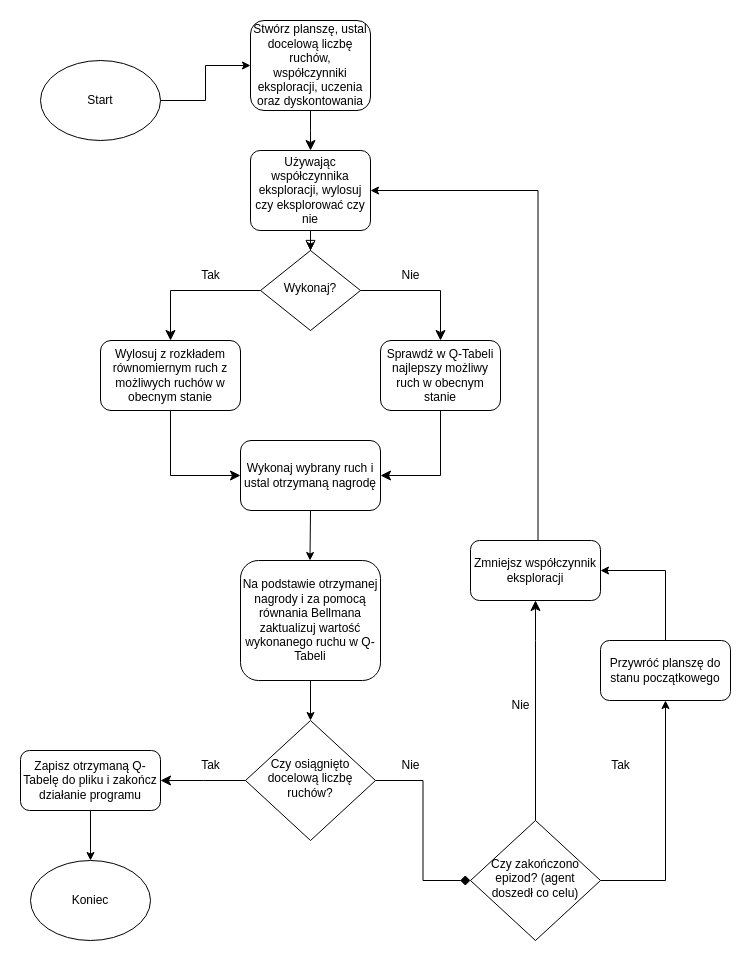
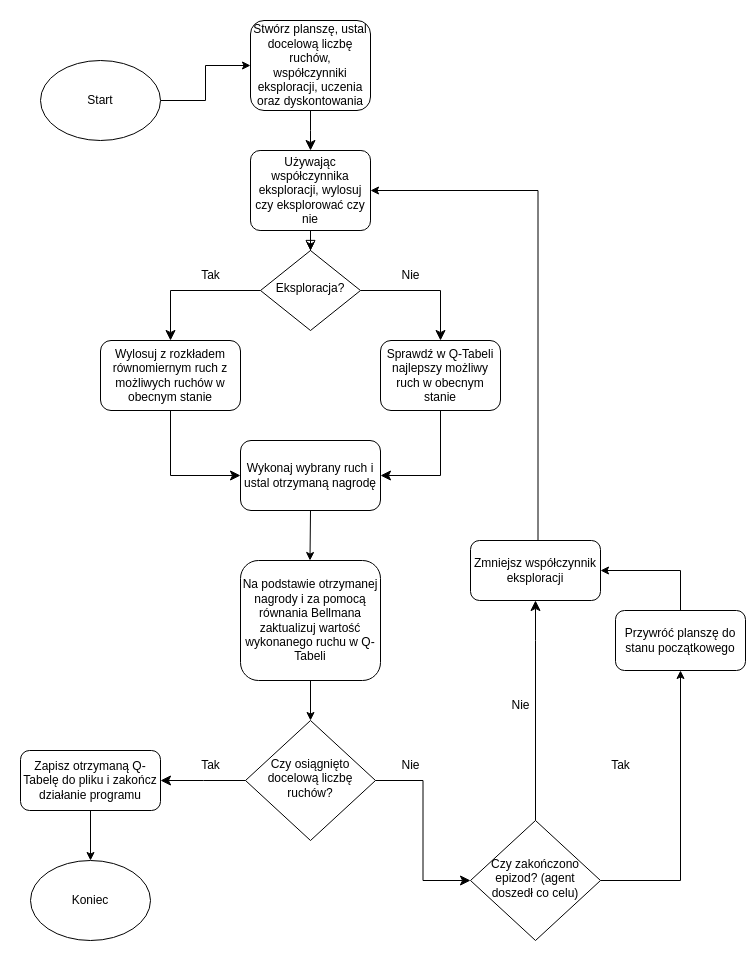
node "Wykonaj?": label "Wykonaj?" -> "Eksploracja?"
node "Przywróć planszę do stanu początkowego": moved (666, 671) -> (681, 641)
edge "Czy osiągnięto docelową liczbę ruchów?" -> "Czy zakończono epizod? (agent doszedł co celu)": arrowhead diamond -> classic
